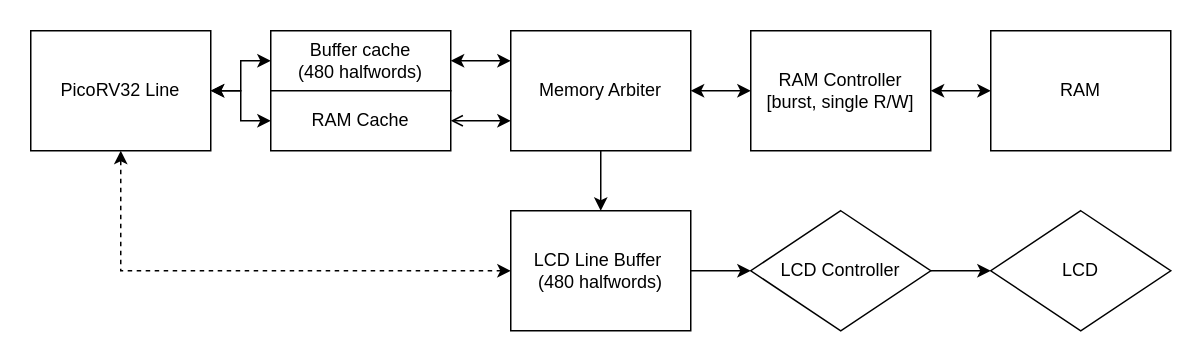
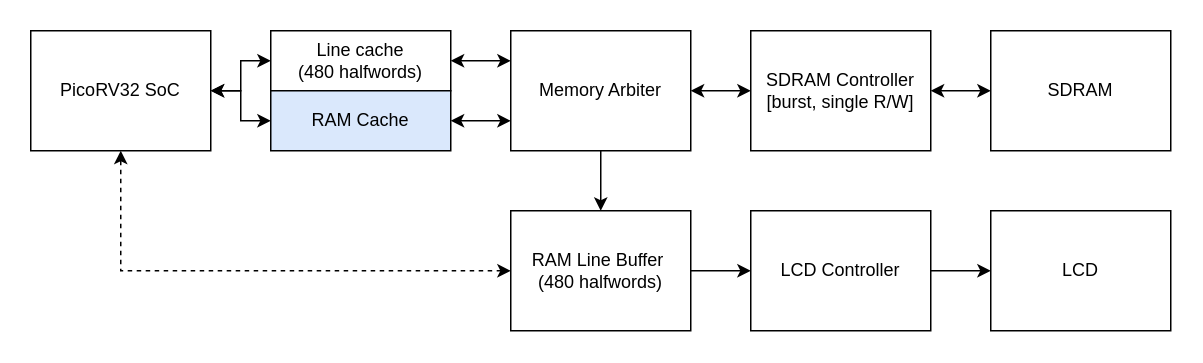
node "Buffer cache (480 halfwords)": label "Buffer cache (480 halfwords)" -> "Line cache (480 halfwords)"
node "PicoRV32 Line": label "PicoRV32 Line" -> "PicoRV32 SoC"
node "RAM Controller [burst, single R/W]": label "RAM Controller [burst, single R/W]" -> "SDRAM Controller [burst, single R/W]"
node "RAM": label "RAM" -> "SDRAM"
node "RAM Cache": fillcolor #ffffff -> #dae8fc
edge "Memory Arbiter" -- "RAM Cache": arrowhead open -> classic
node "LCD Line Buffer (480 halfwords)": label "LCD Line Buffer (480 halfwords)" -> "RAM Line Buffer (480 halfwords)"
node "LCD Controller": shape diamond -> rectangle
node "LCD": shape diamond -> rectangle
